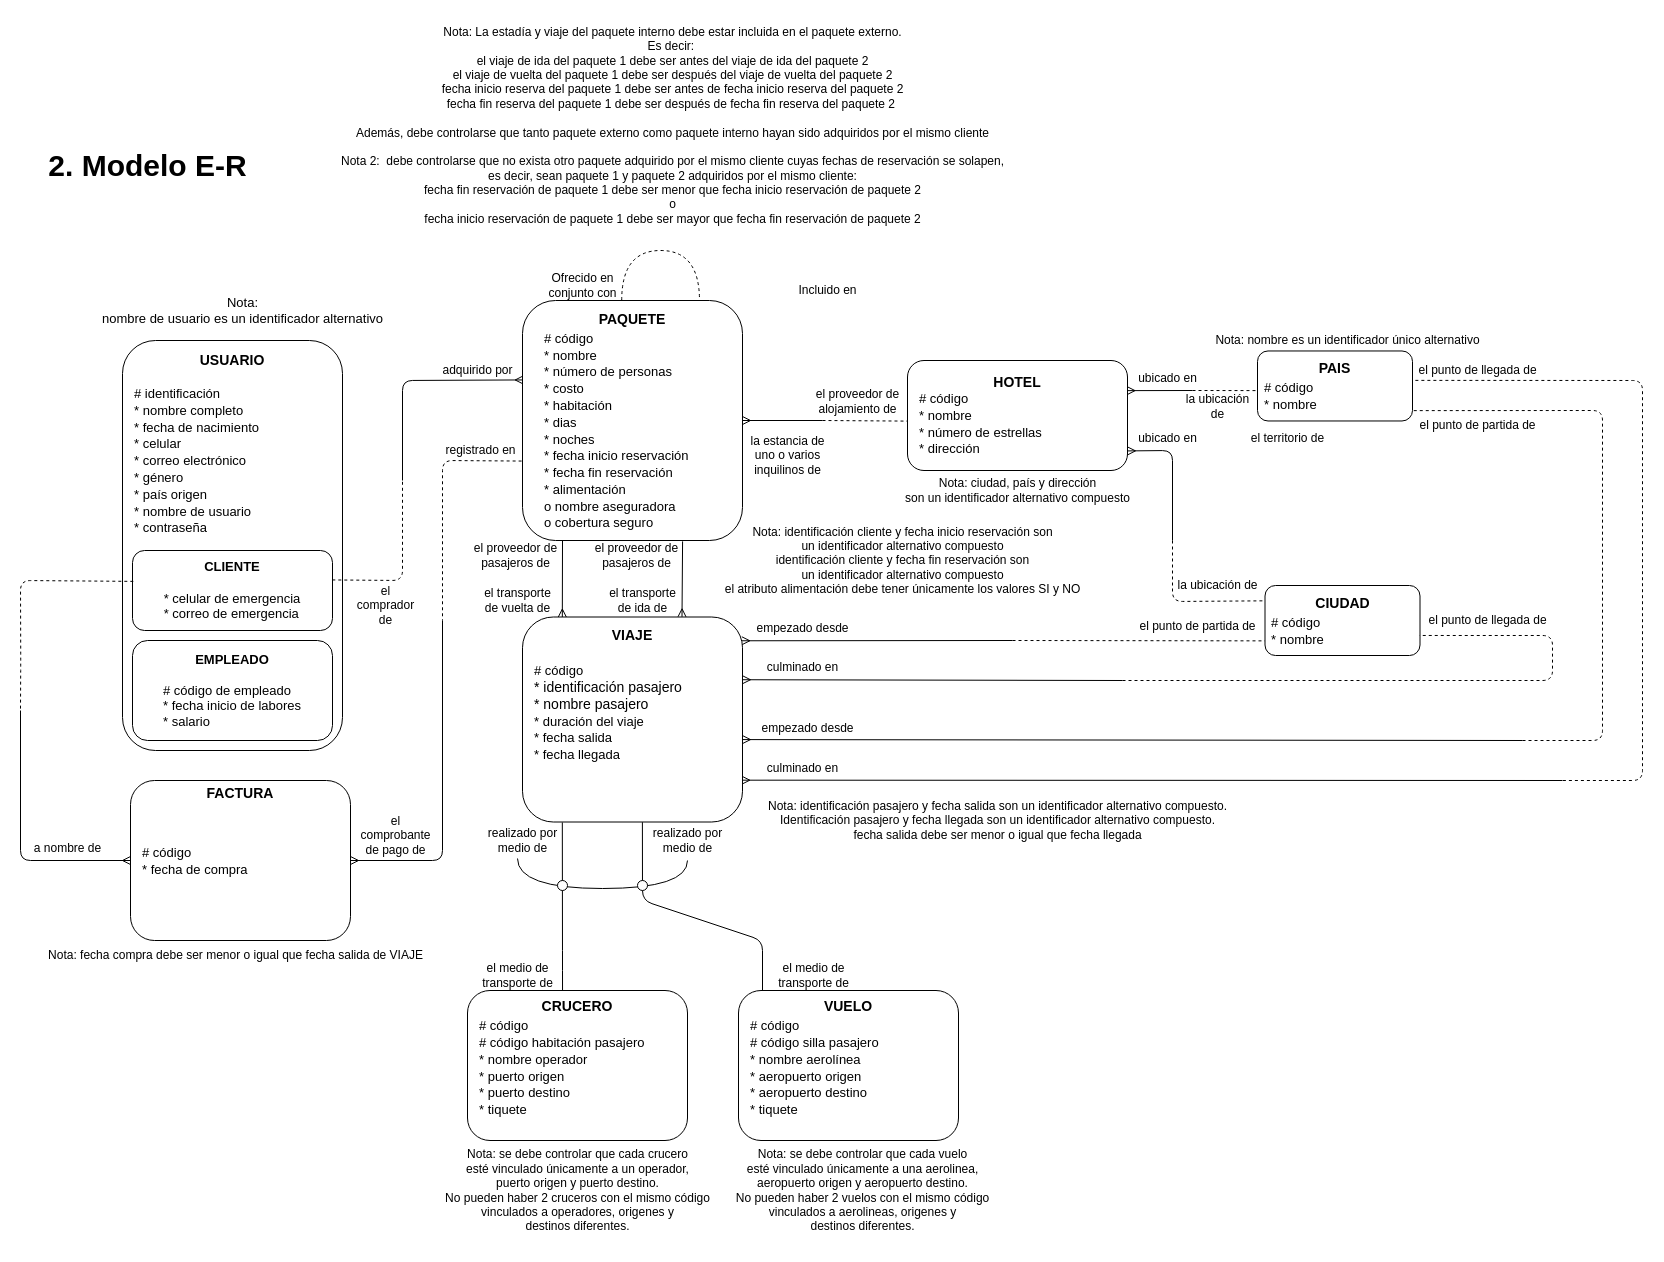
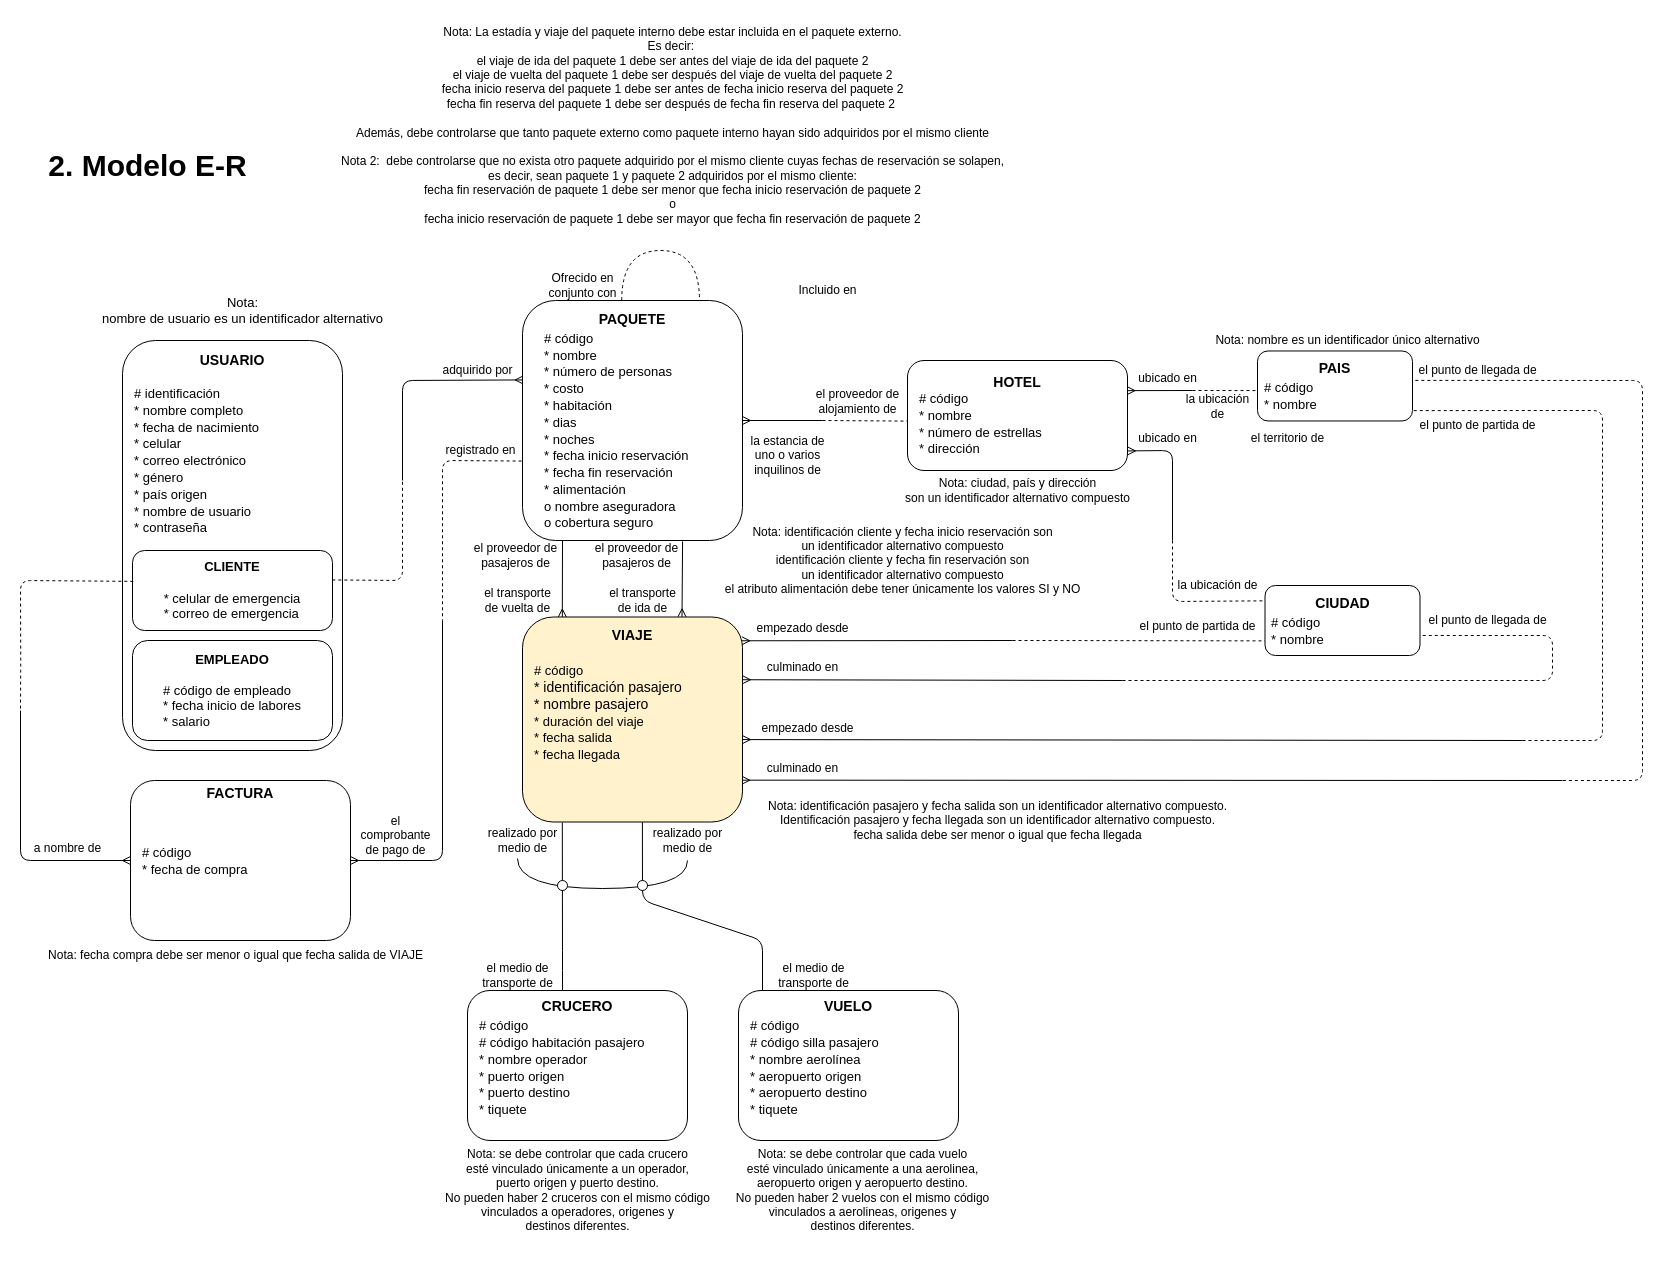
node "el compradorde": removed
node "VIAJE": fillcolor #ffffff -> #fff2cc
